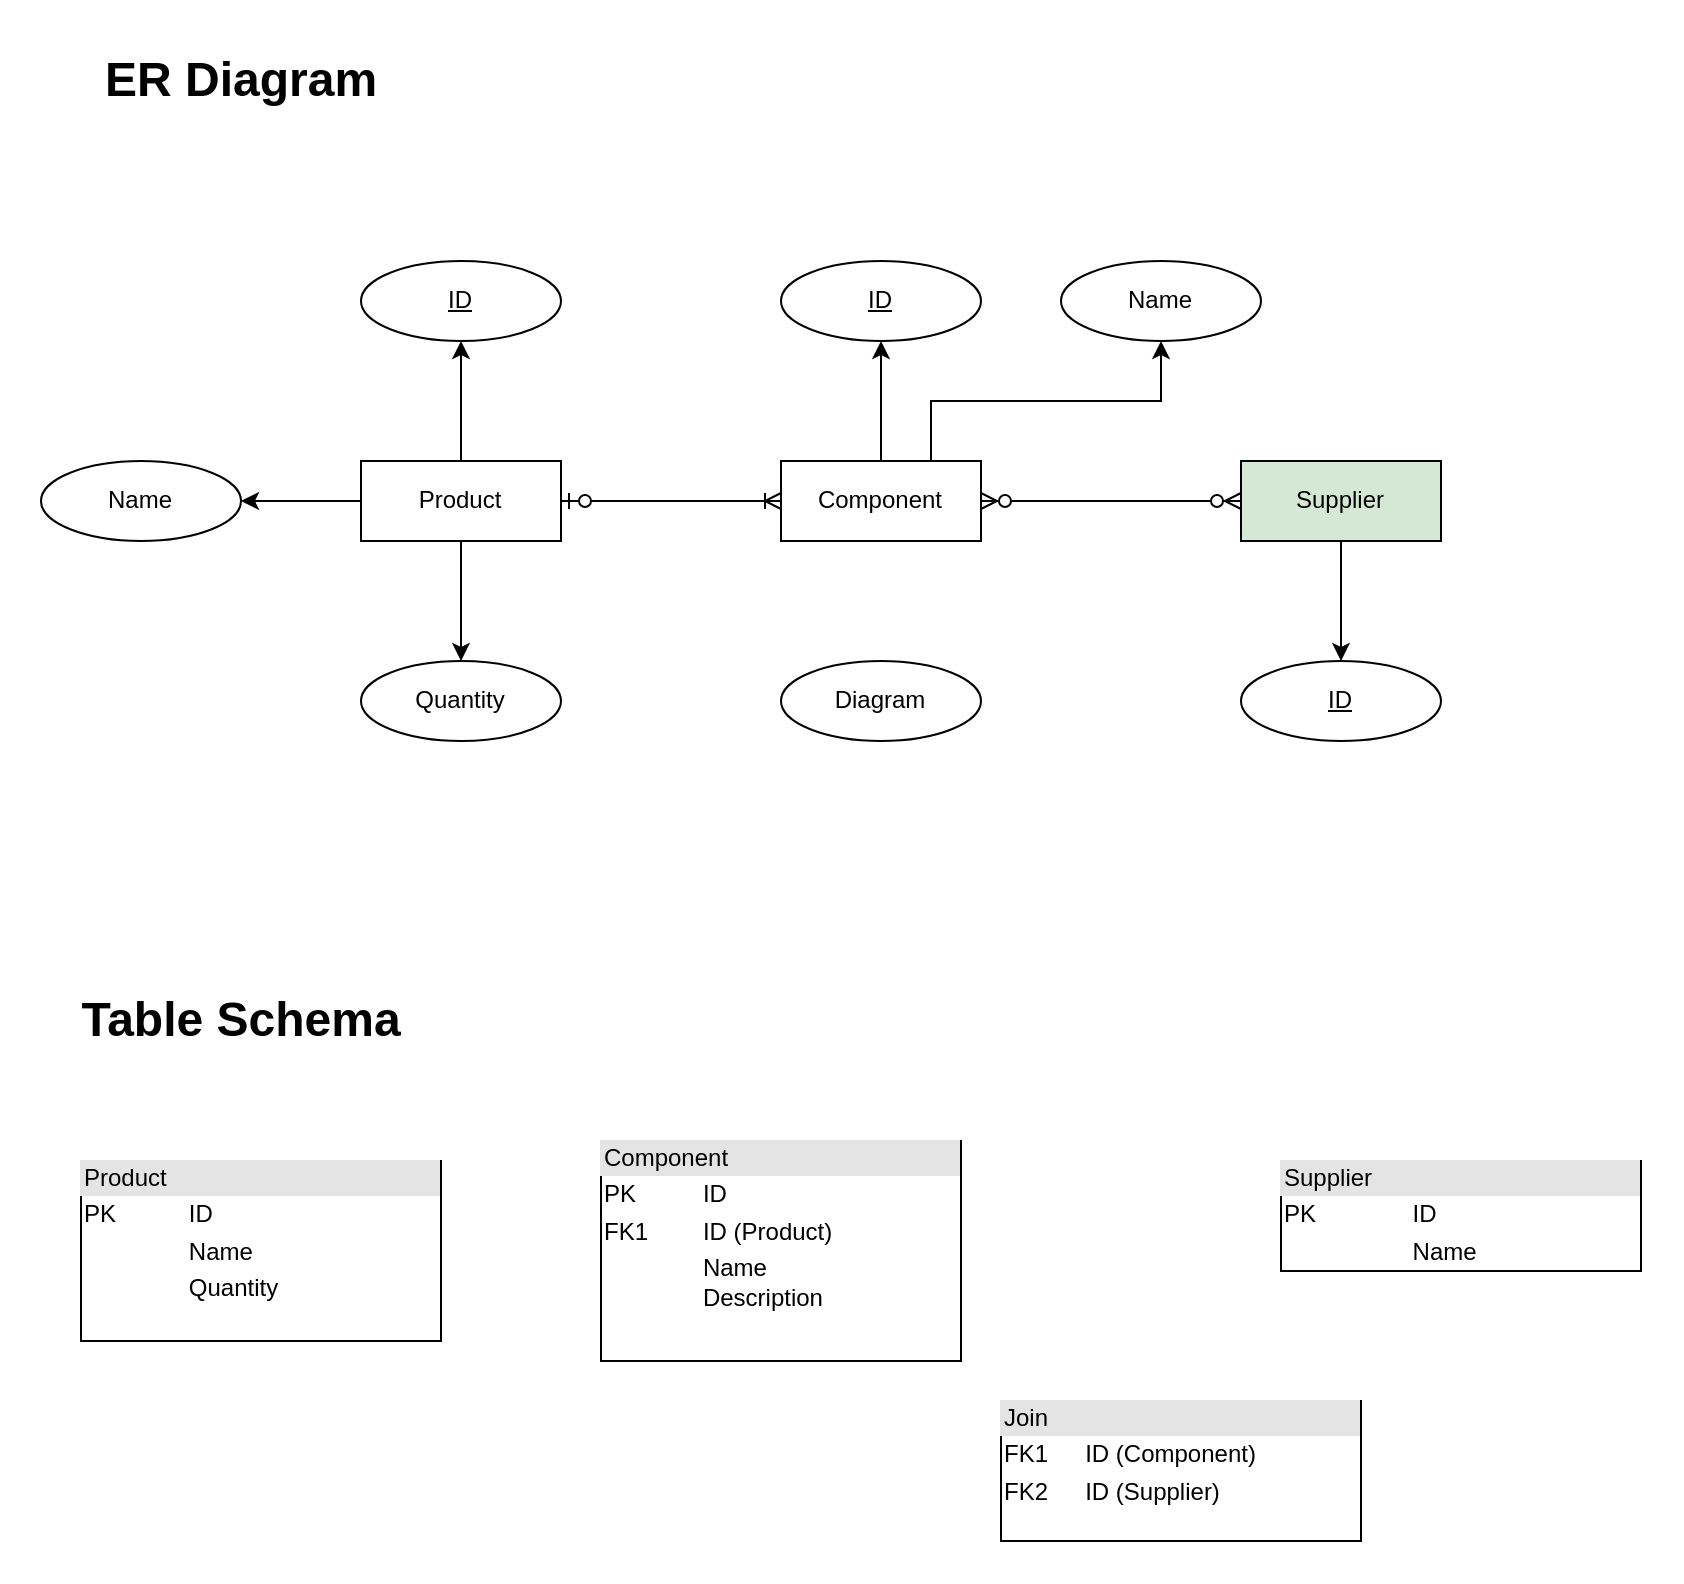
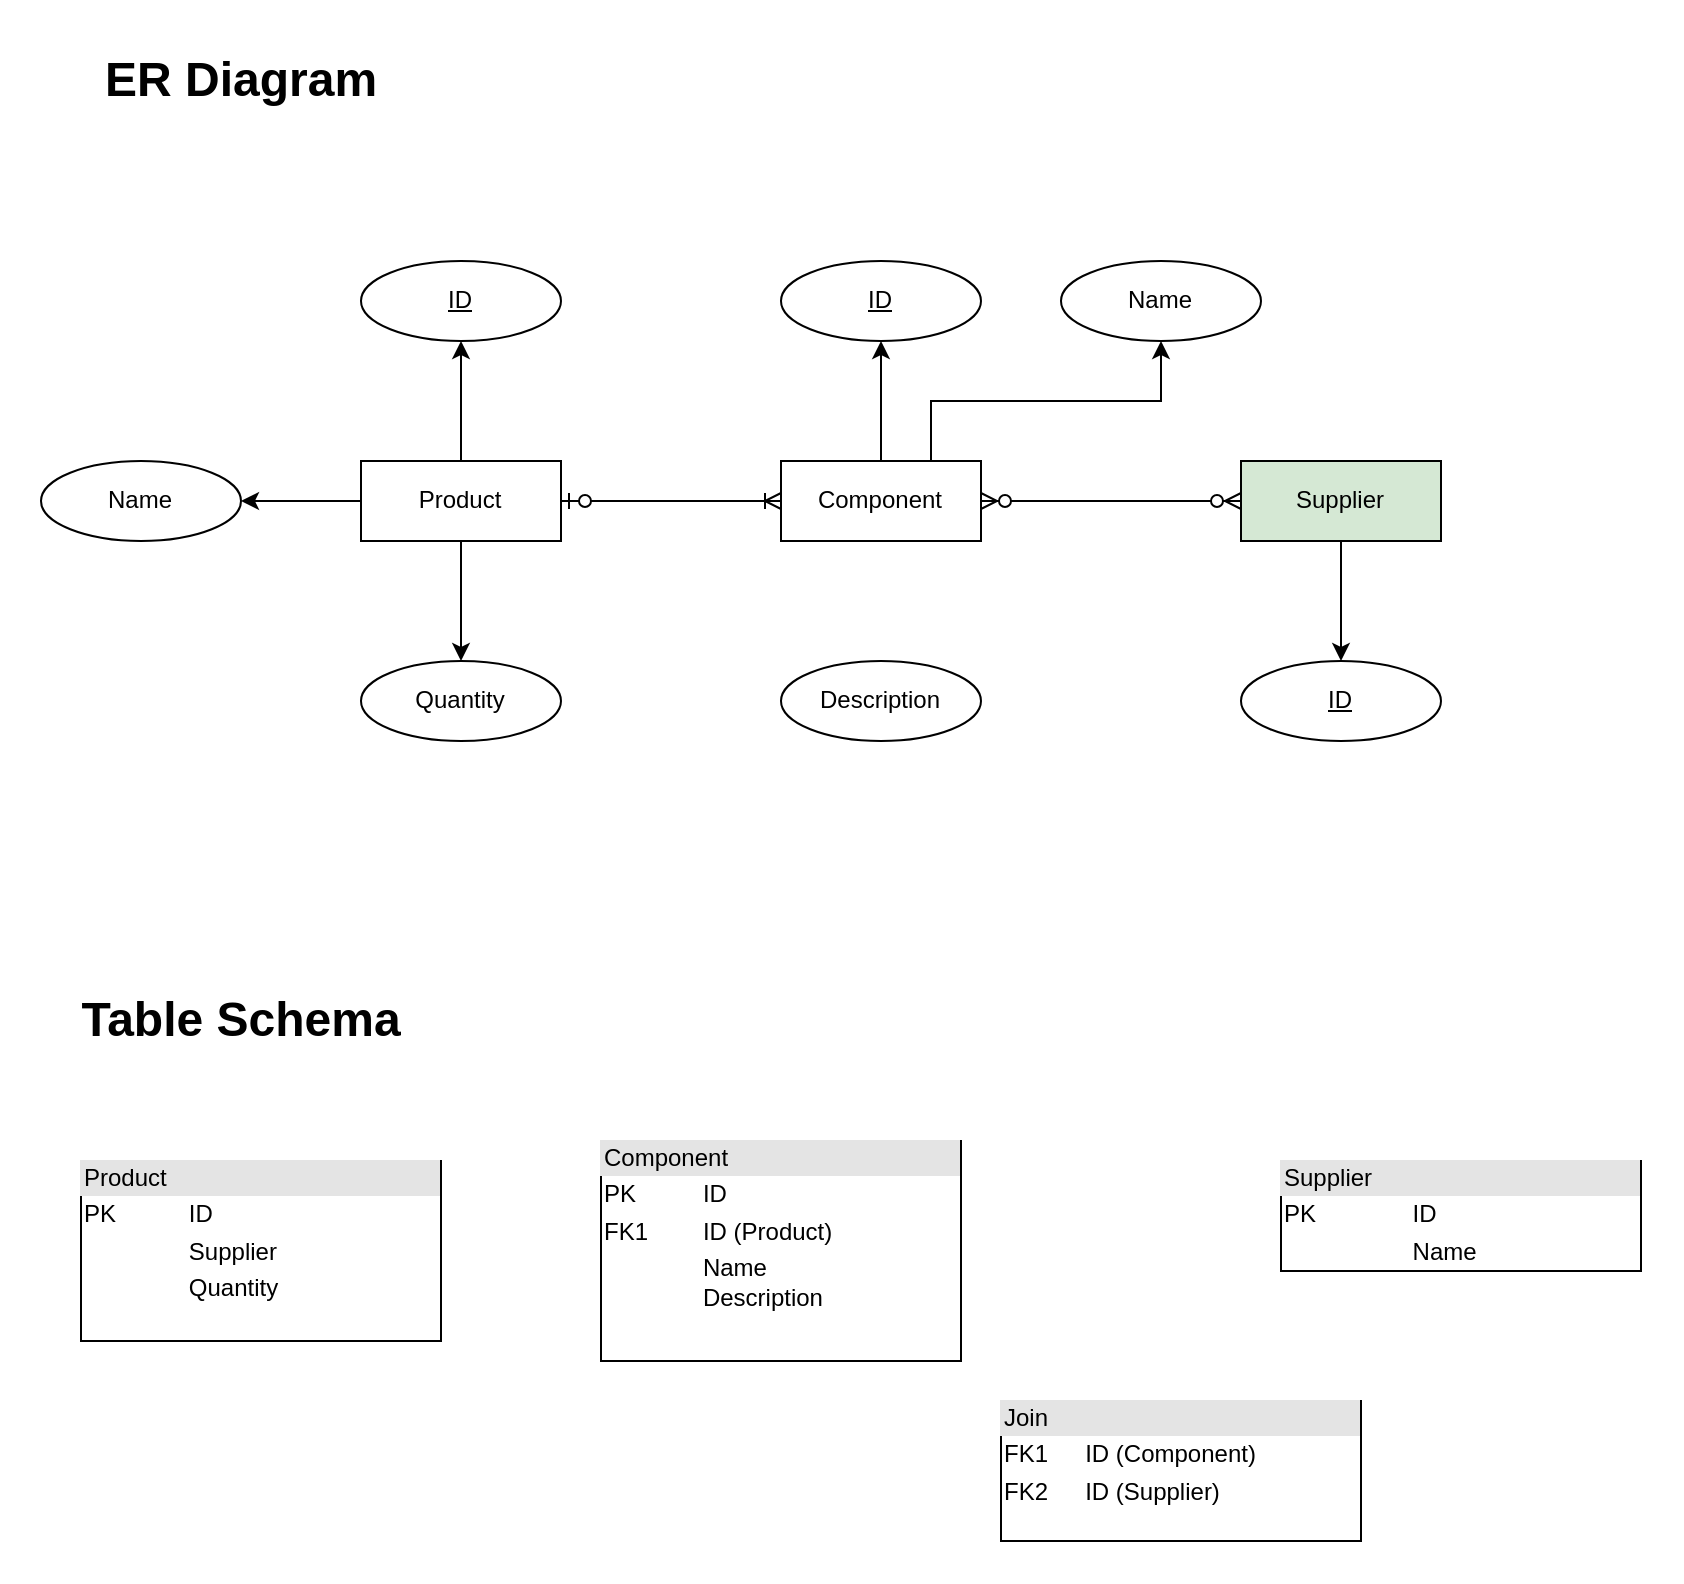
node "Diagram": label "Diagram" -> "Description"
node "Product PK ID Name Quantity": label "Product PK ID Name Quantity" -> "Product PK ID Supplier Quantity"
